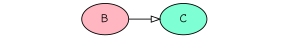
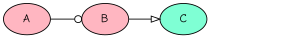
node "A": added
